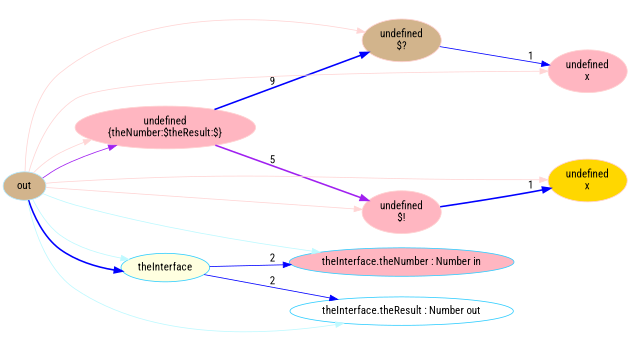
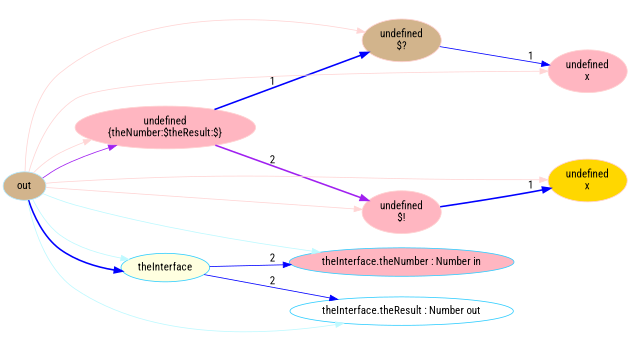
edge "undefined {theNumber:$theResult:$}" -> "undefined $?": label "9" -> "1"
edge "undefined {theNumber:$theResult:$}" -> "undefined $!": label "5" -> "2"
